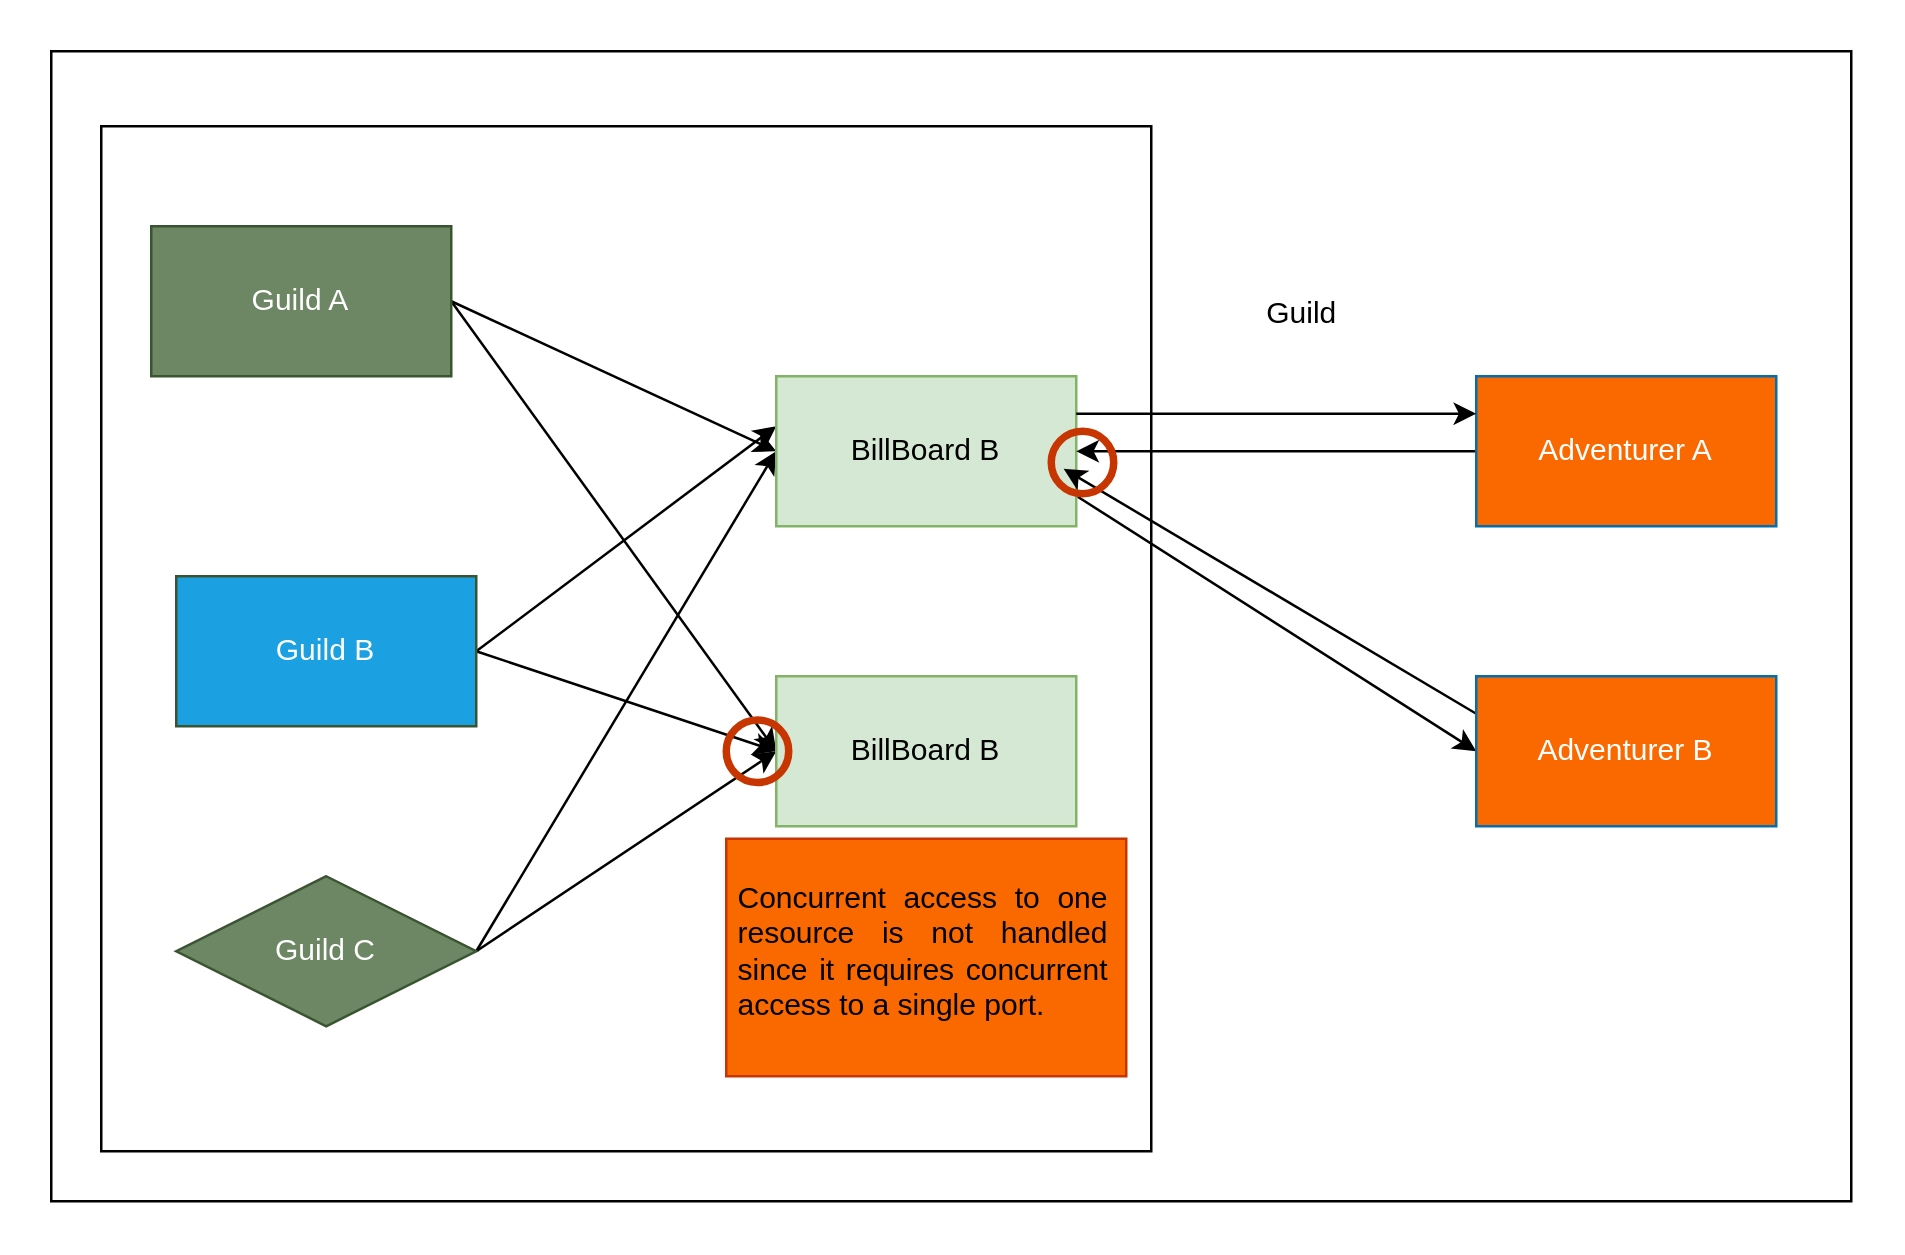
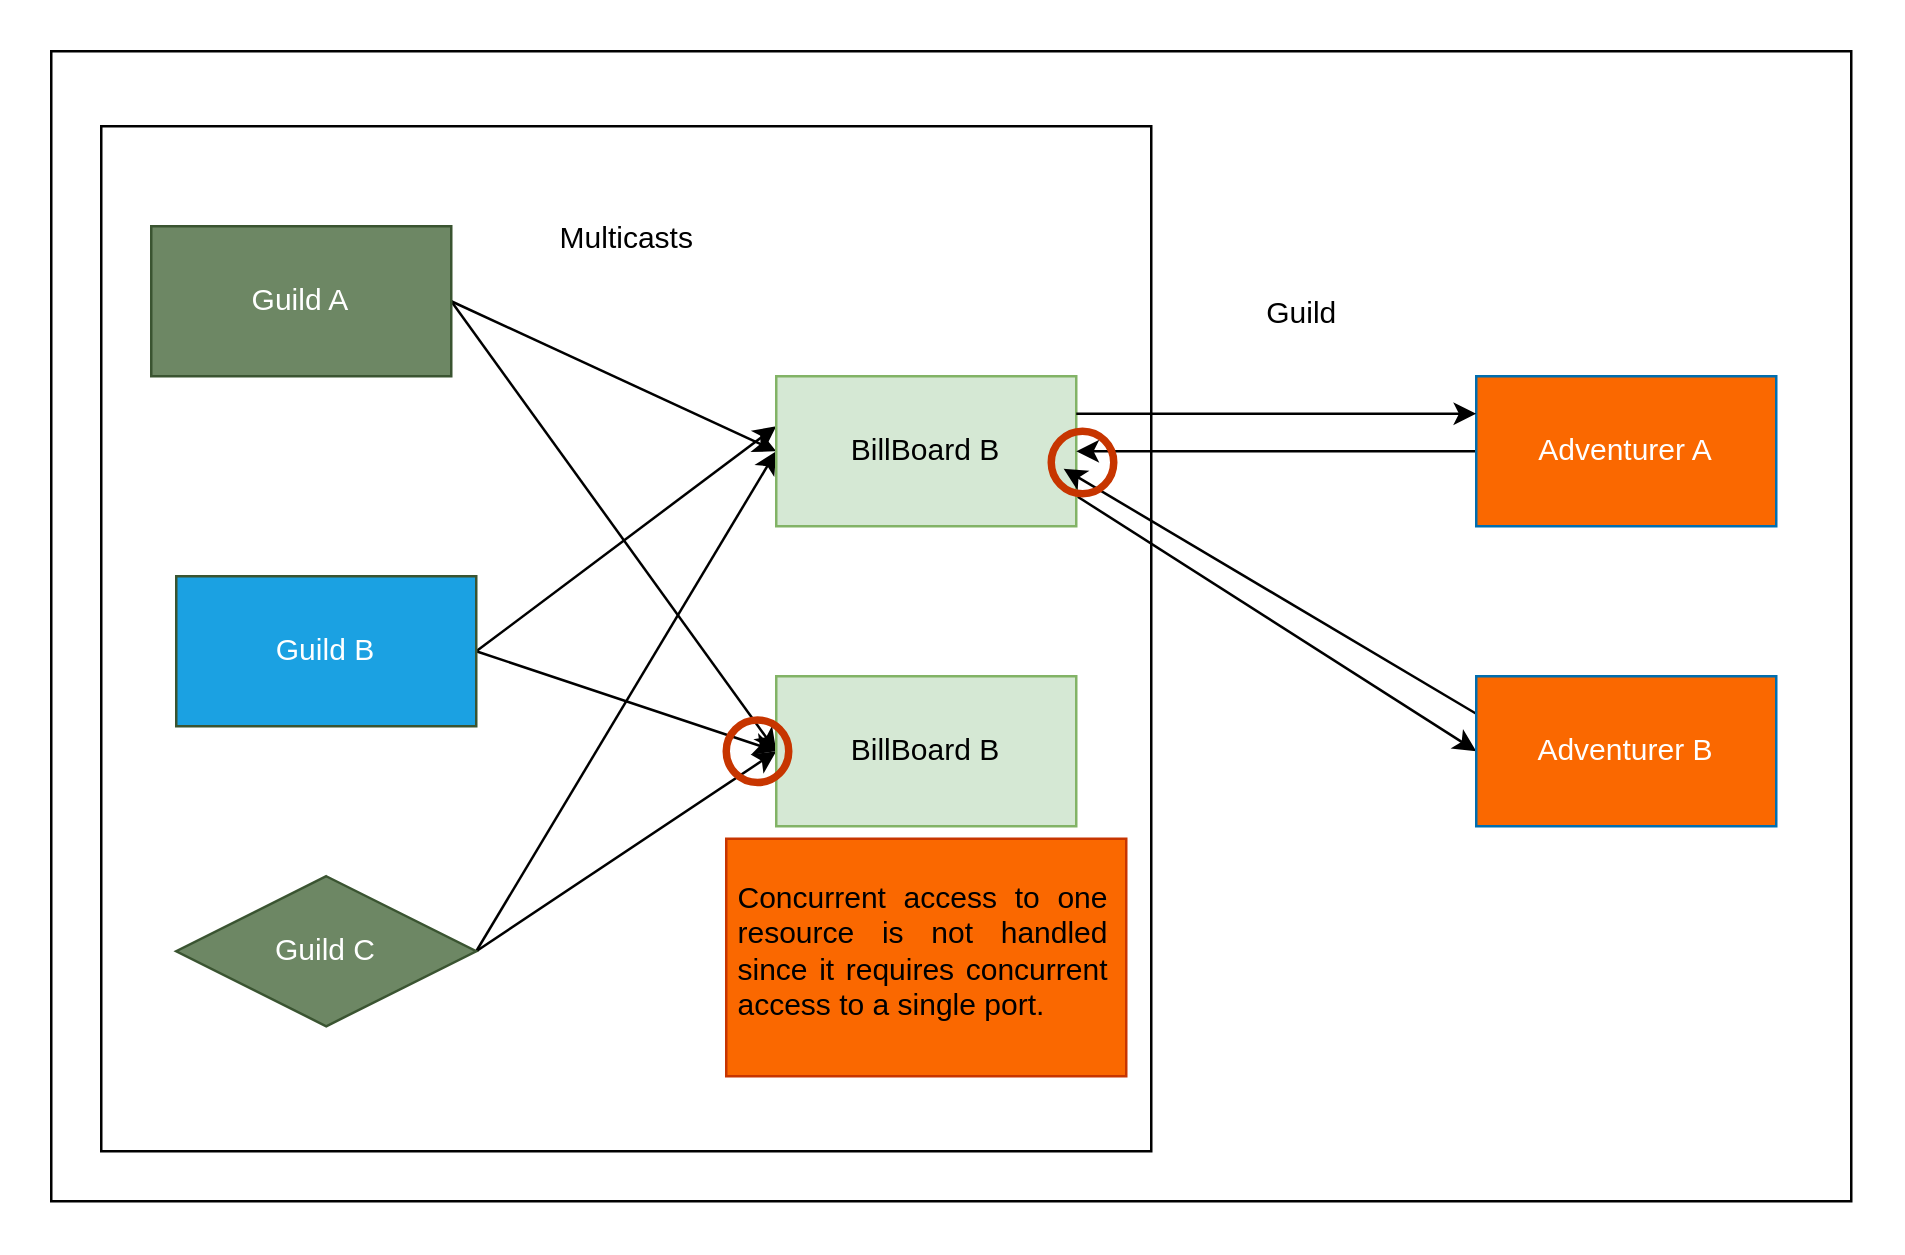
node "Multicasts": added
